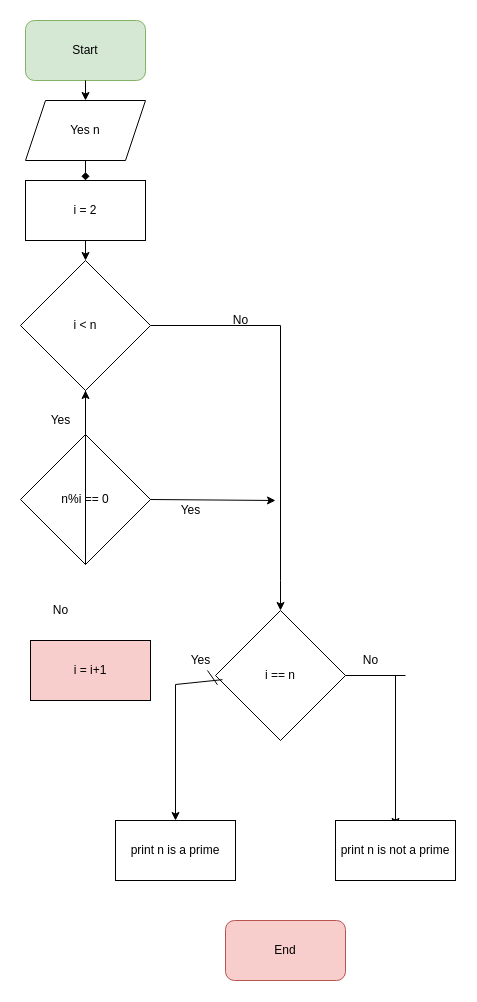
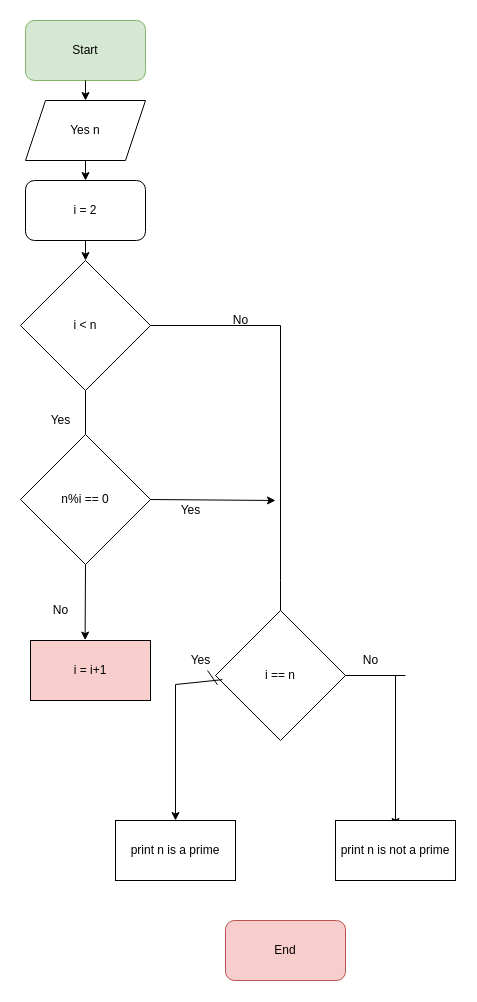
edge "Yes n" -> "i = 2": arrowhead diamond -> classic
node "i = 2": shape rectangle -> rounded rectangle
edge "n%i == 0" -> "i < n": now "n%i == 0" -> "i = i+1"
edge "i < n" -> "i == n": arrowhead classic -> none
